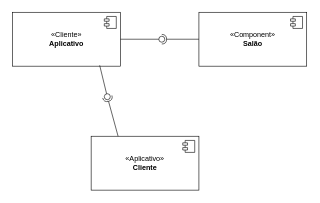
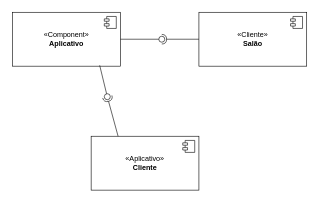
node "«Cliente» Aplicativo": label "«Cliente» Aplicativo" -> "«Component» Aplicativo"
node "«Component» Salão": label "«Component» Salão" -> "«Cliente» Salão"
